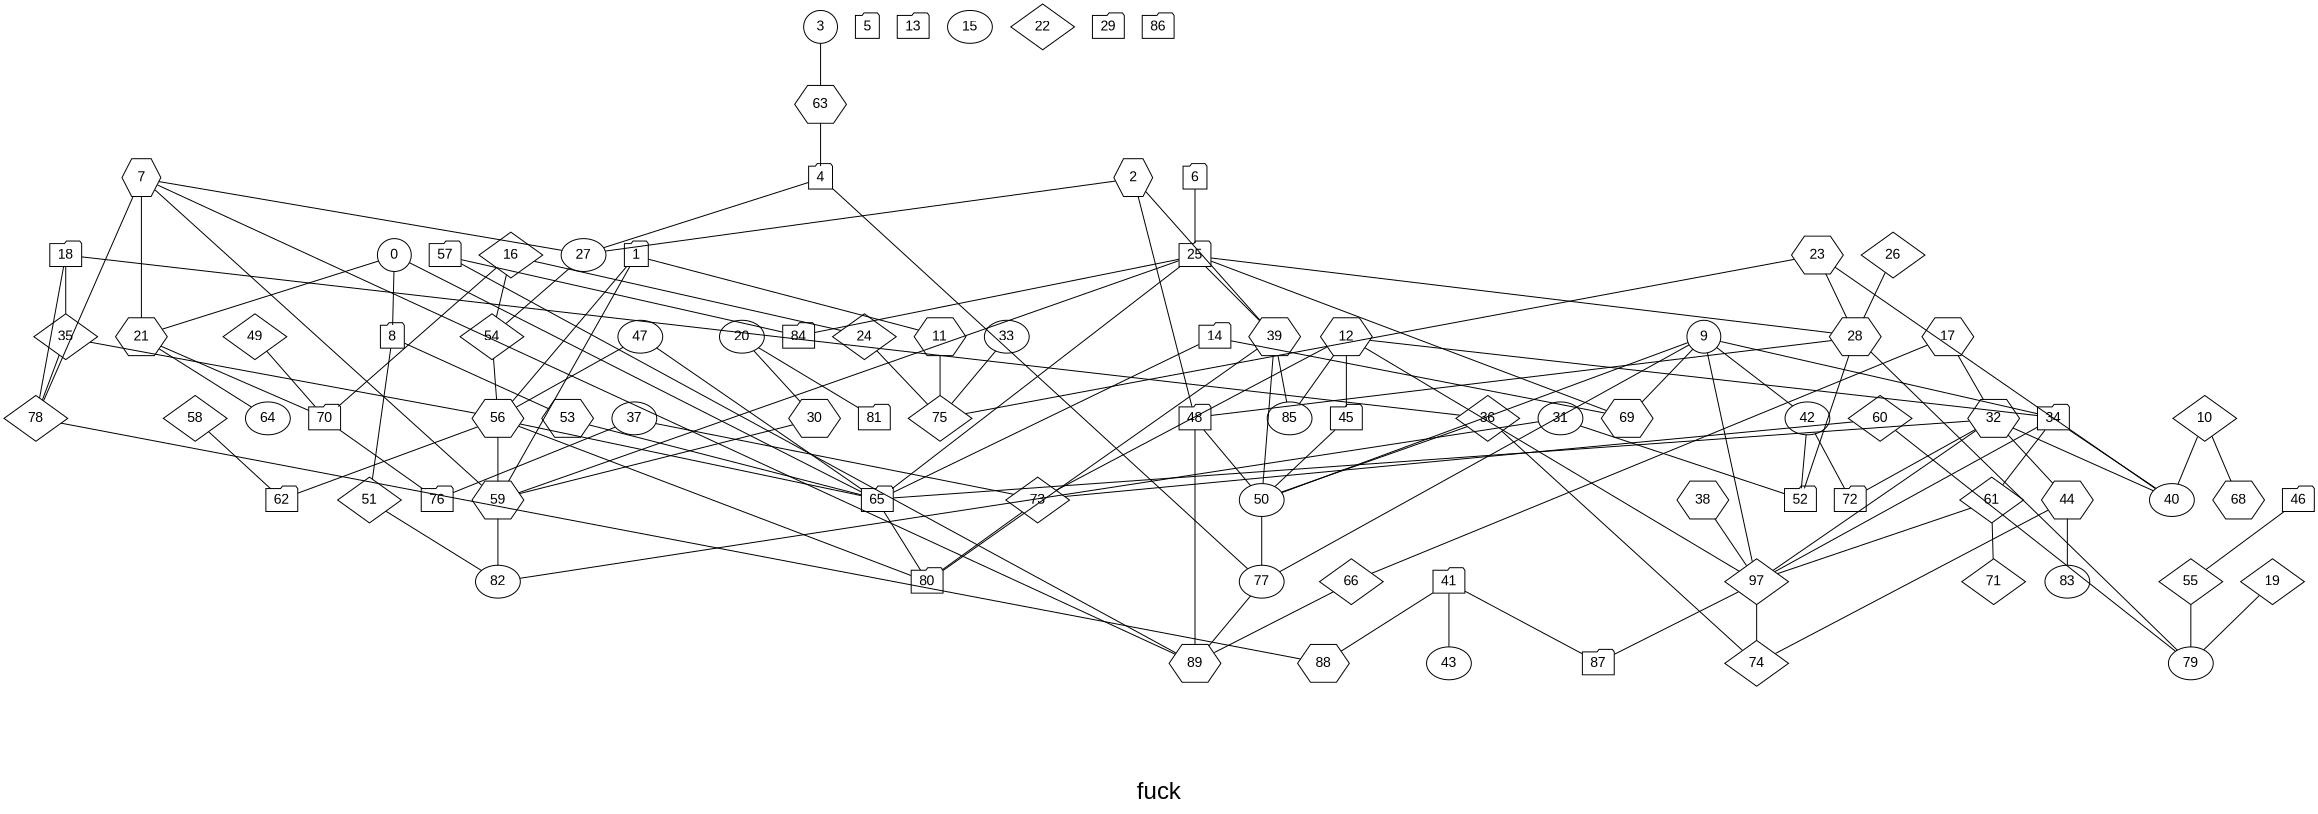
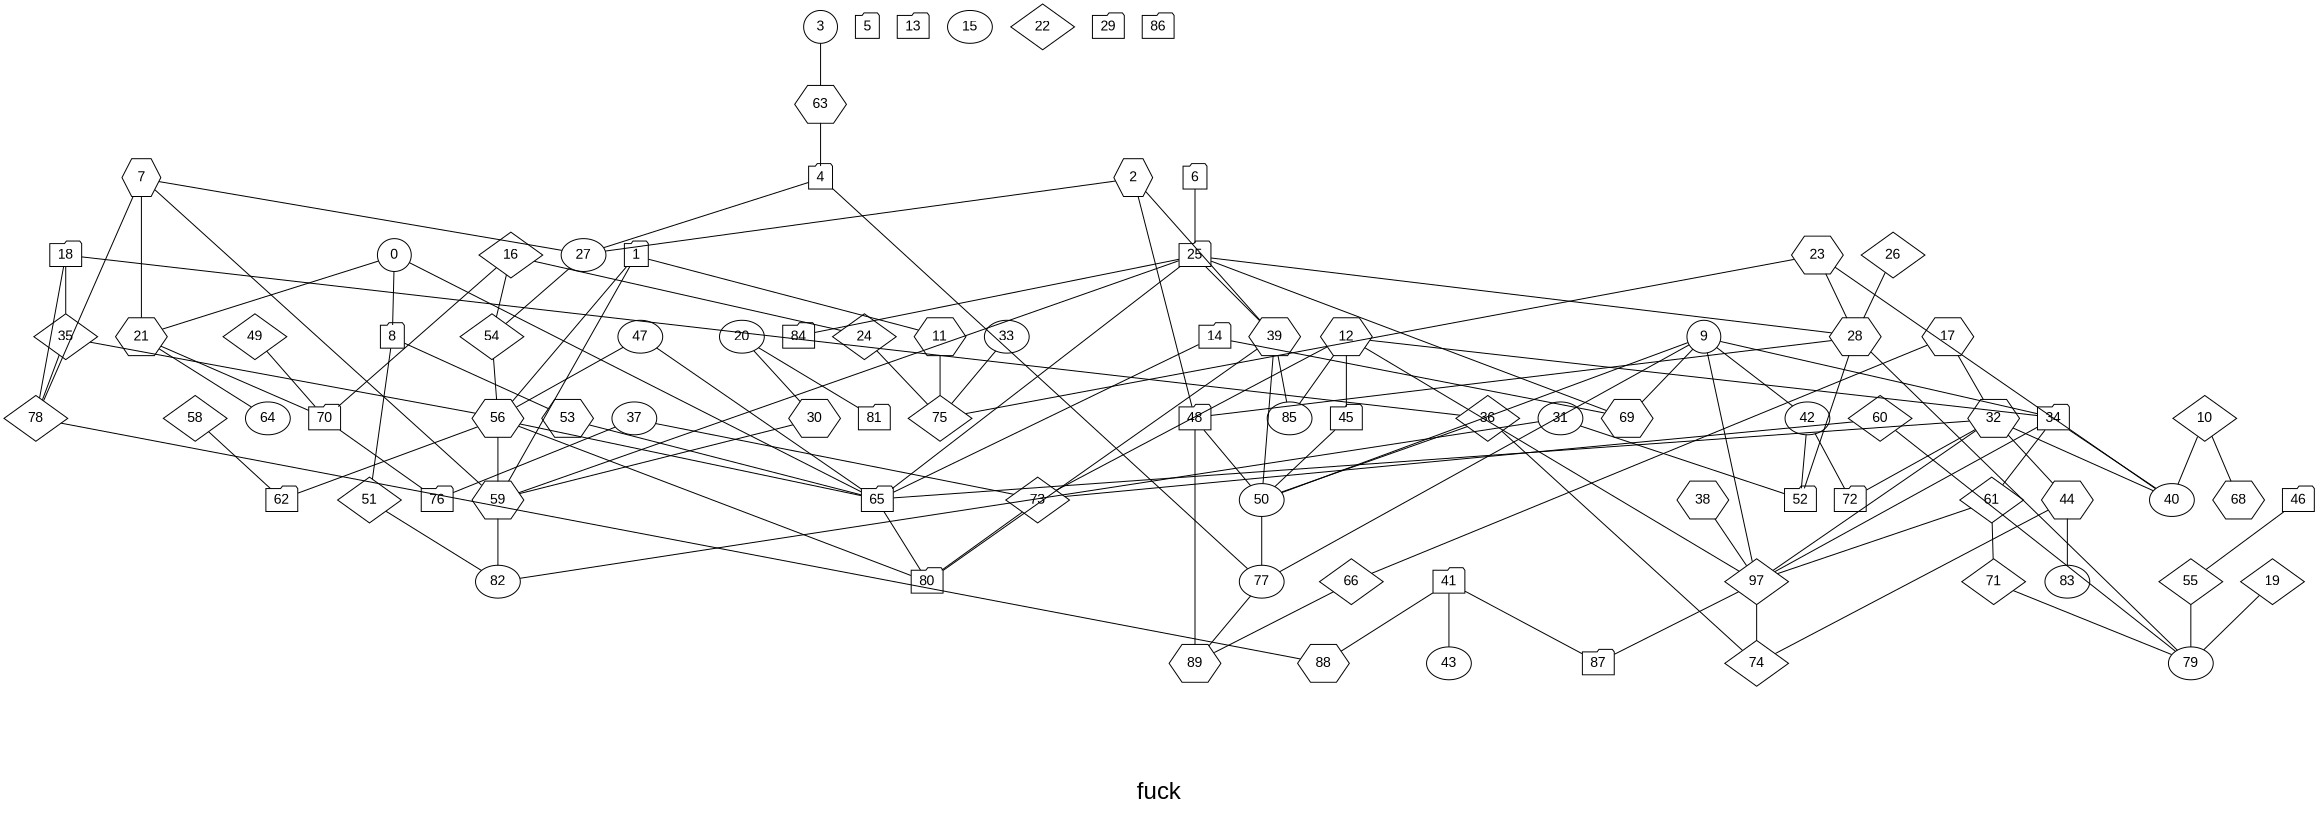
node "57": removed
edge "7" -- "89": removed
edge "71" -- "79": added
